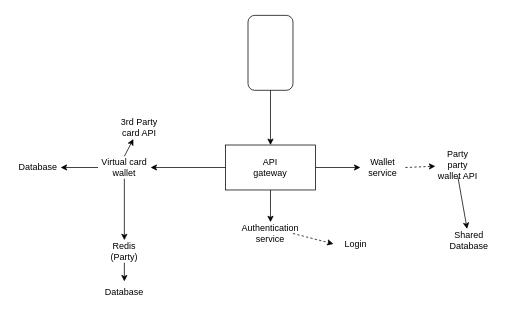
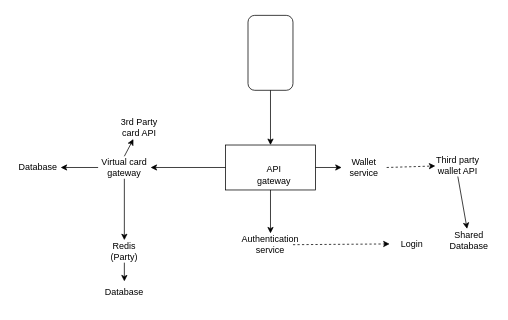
node "Party party wallet API": label "Party party wallet API" -> "Third party wallet API"
node "Virtual card wallet": label "Virtual card wallet" -> "Virtual card gateway"
node "API gateway": moved (270, 168) -> (274, 175)
node "Wallet service": moved (383, 168) -> (364, 168)
node "Authentication service": moved (270, 234) -> (270, 245)
node "Login": moved (356, 244) -> (412, 244)
